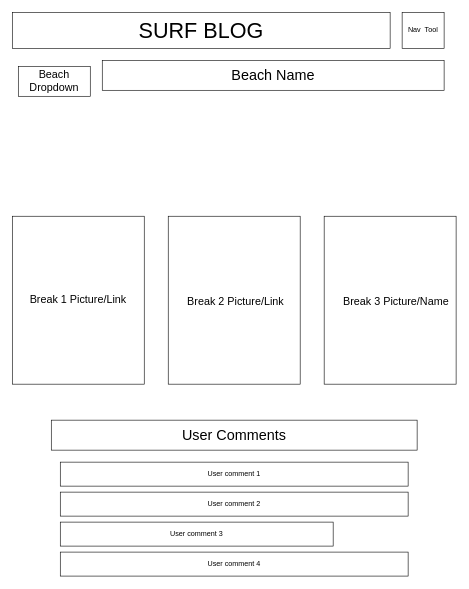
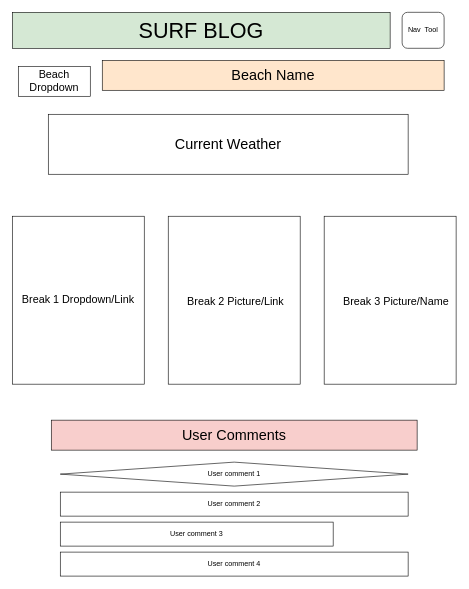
node "SURF BLOG": fillcolor #ffffff -> #d5e8d4
node "Nav Tool": shape rectangle -> rounded rectangle
node "Beach Name": fillcolor #ffffff -> #ffe6cc
node "Current Weather": added
node "Break 1 Picture/Link": label "Break 1 Picture/Link" -> "Break 1 Dropdown/Link"
node "User Comments": fillcolor #ffffff -> #f8cecc
node "User comment 1": shape rectangle -> diamond
